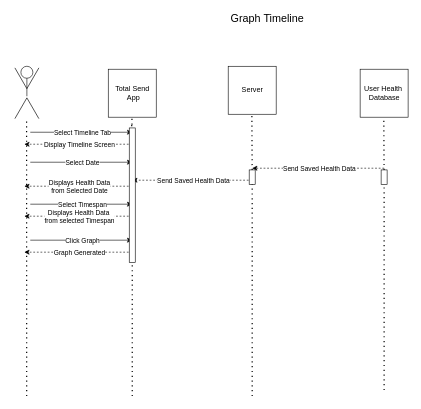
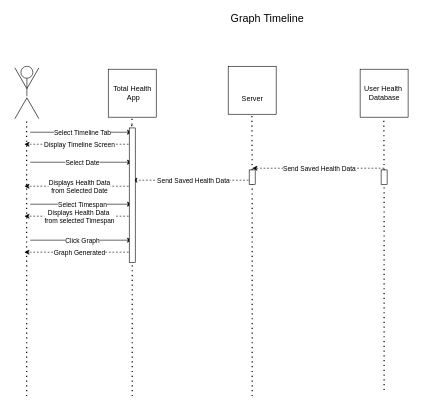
node "Server": moved (252, 90) -> (252, 99)
node "Total Send App": label "Total Send App" -> "Total Health App"
